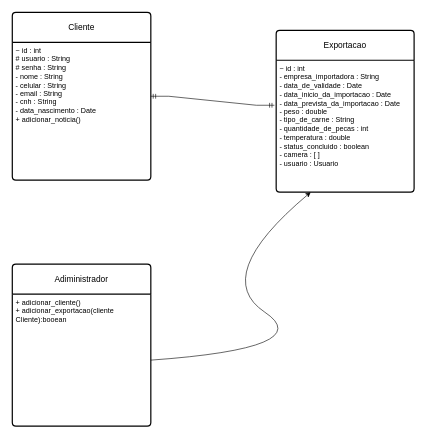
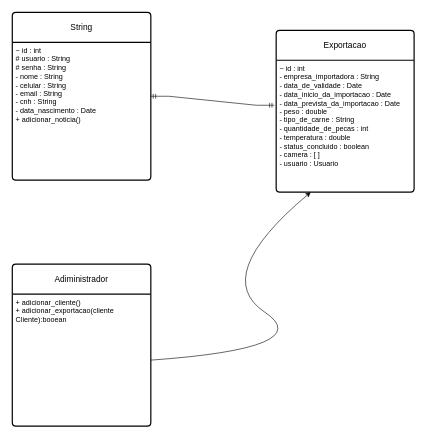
node "Cliente": label "Cliente" -> "String"
